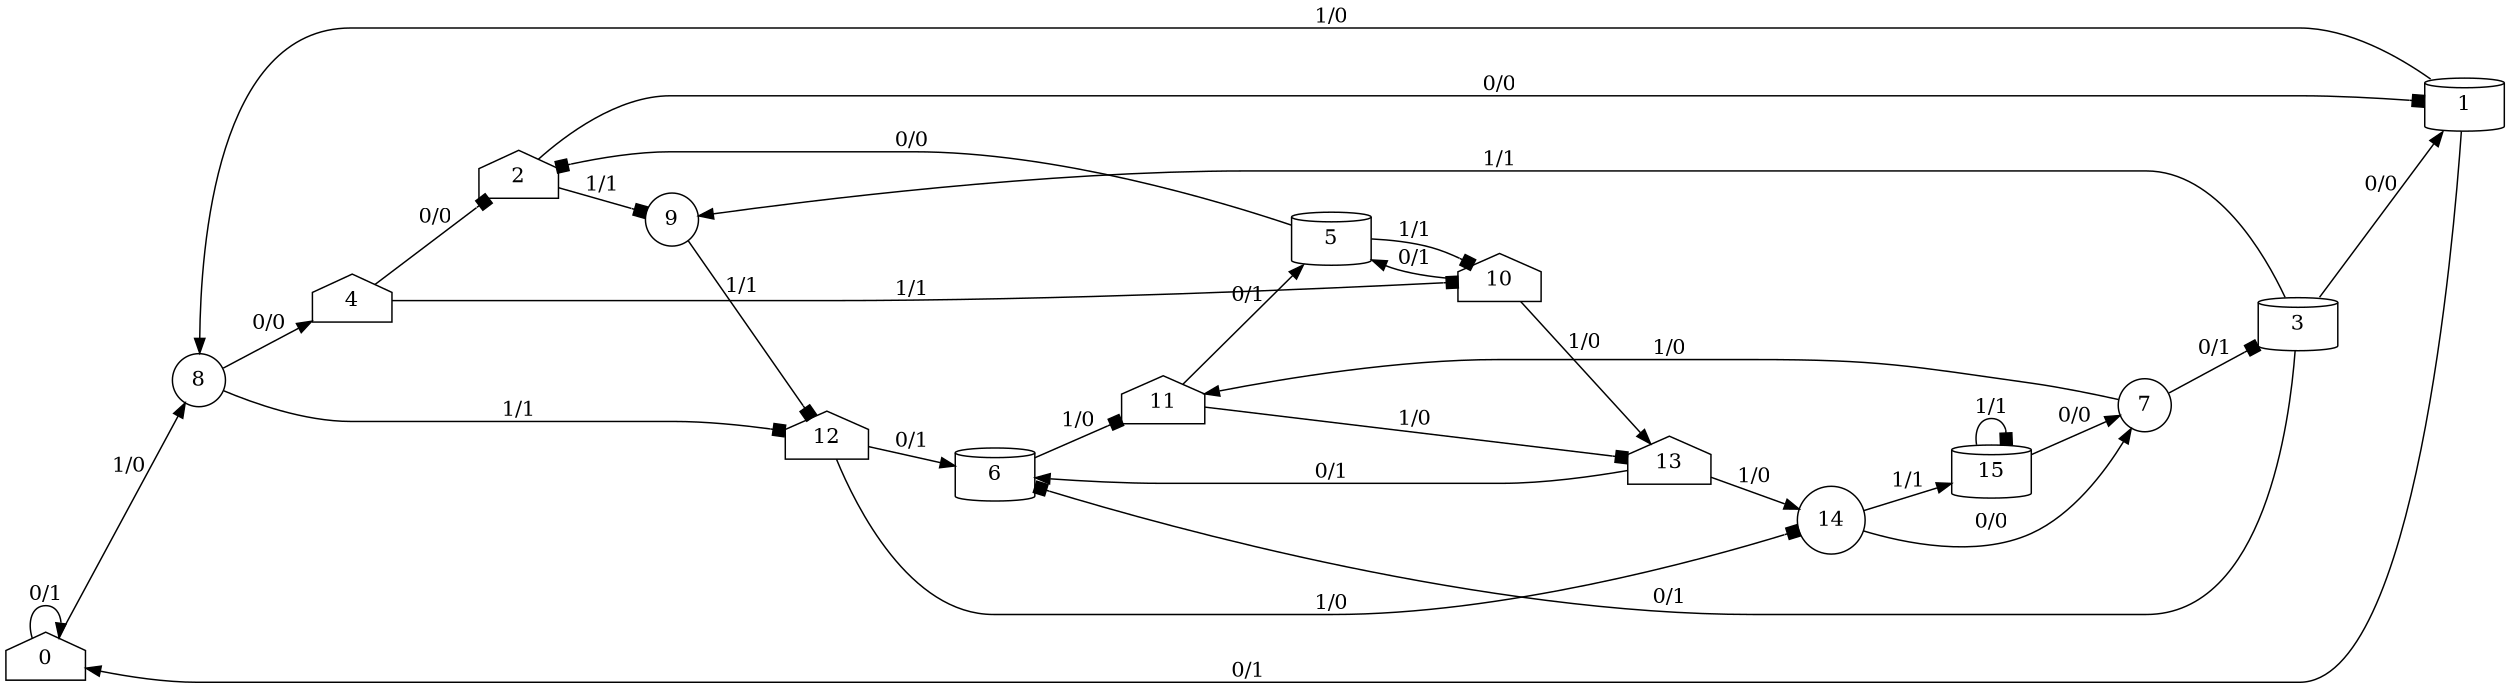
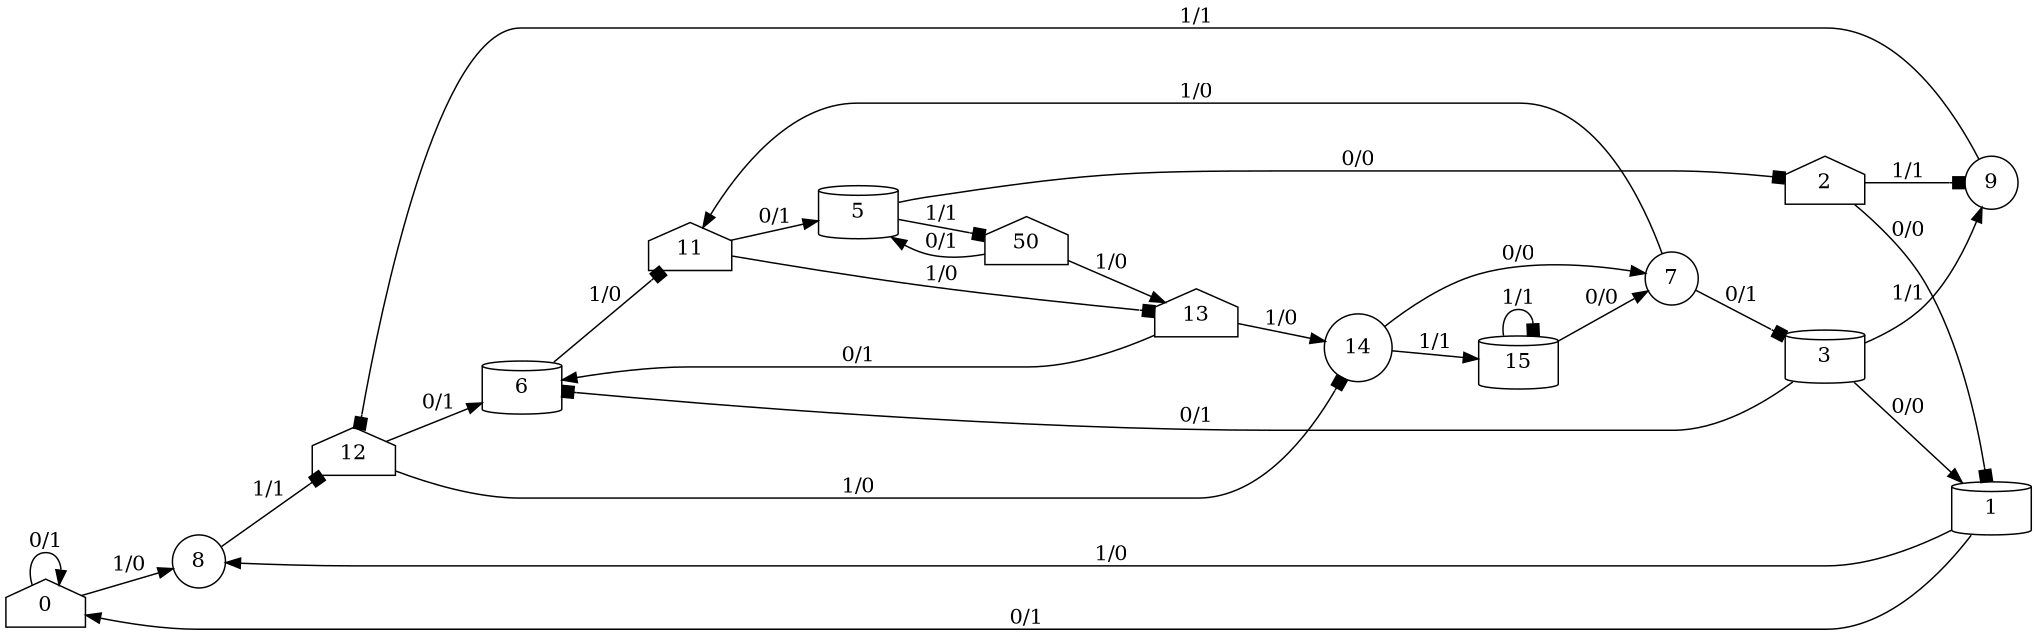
node "10": label "10" -> "50"
node "4": removed
